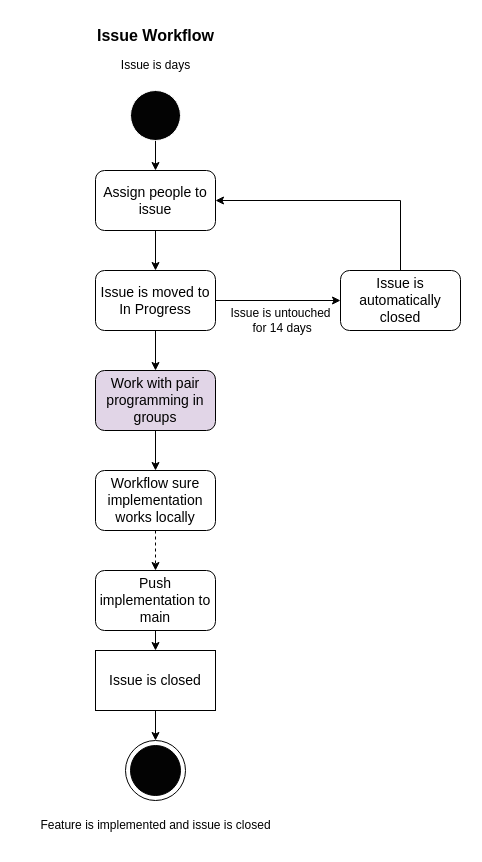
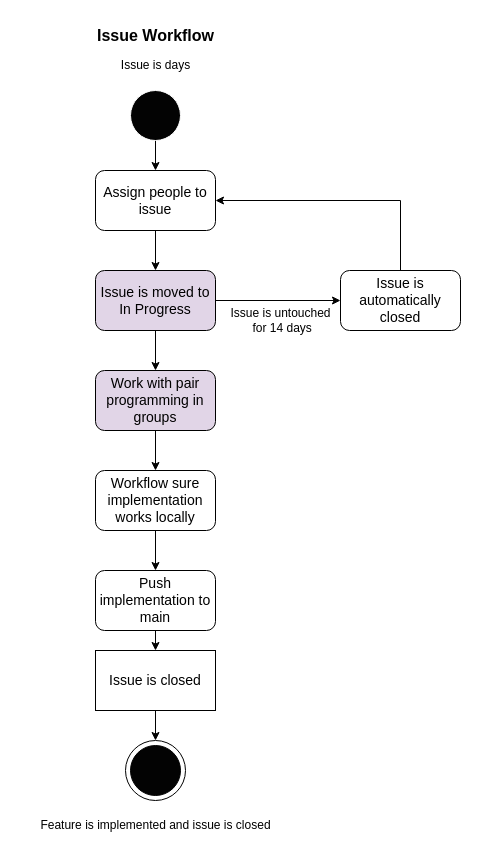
node "Issue is moved to In Progress": fillcolor #ffffff -> #e1d5e7
edge "Workflow sure implementation works locally" -> "Push implementation to main": style dashed -> solid
